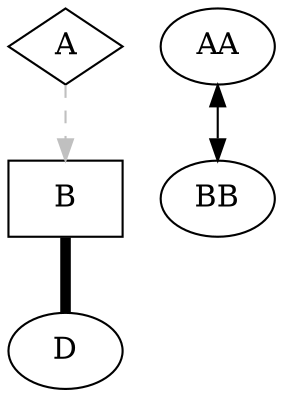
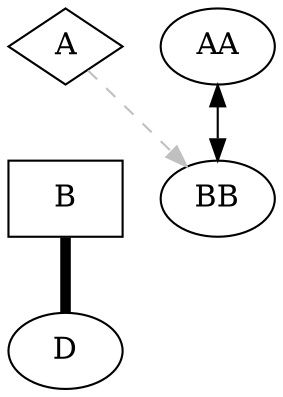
edge "A" -> "B": now "A" -> "BB"
